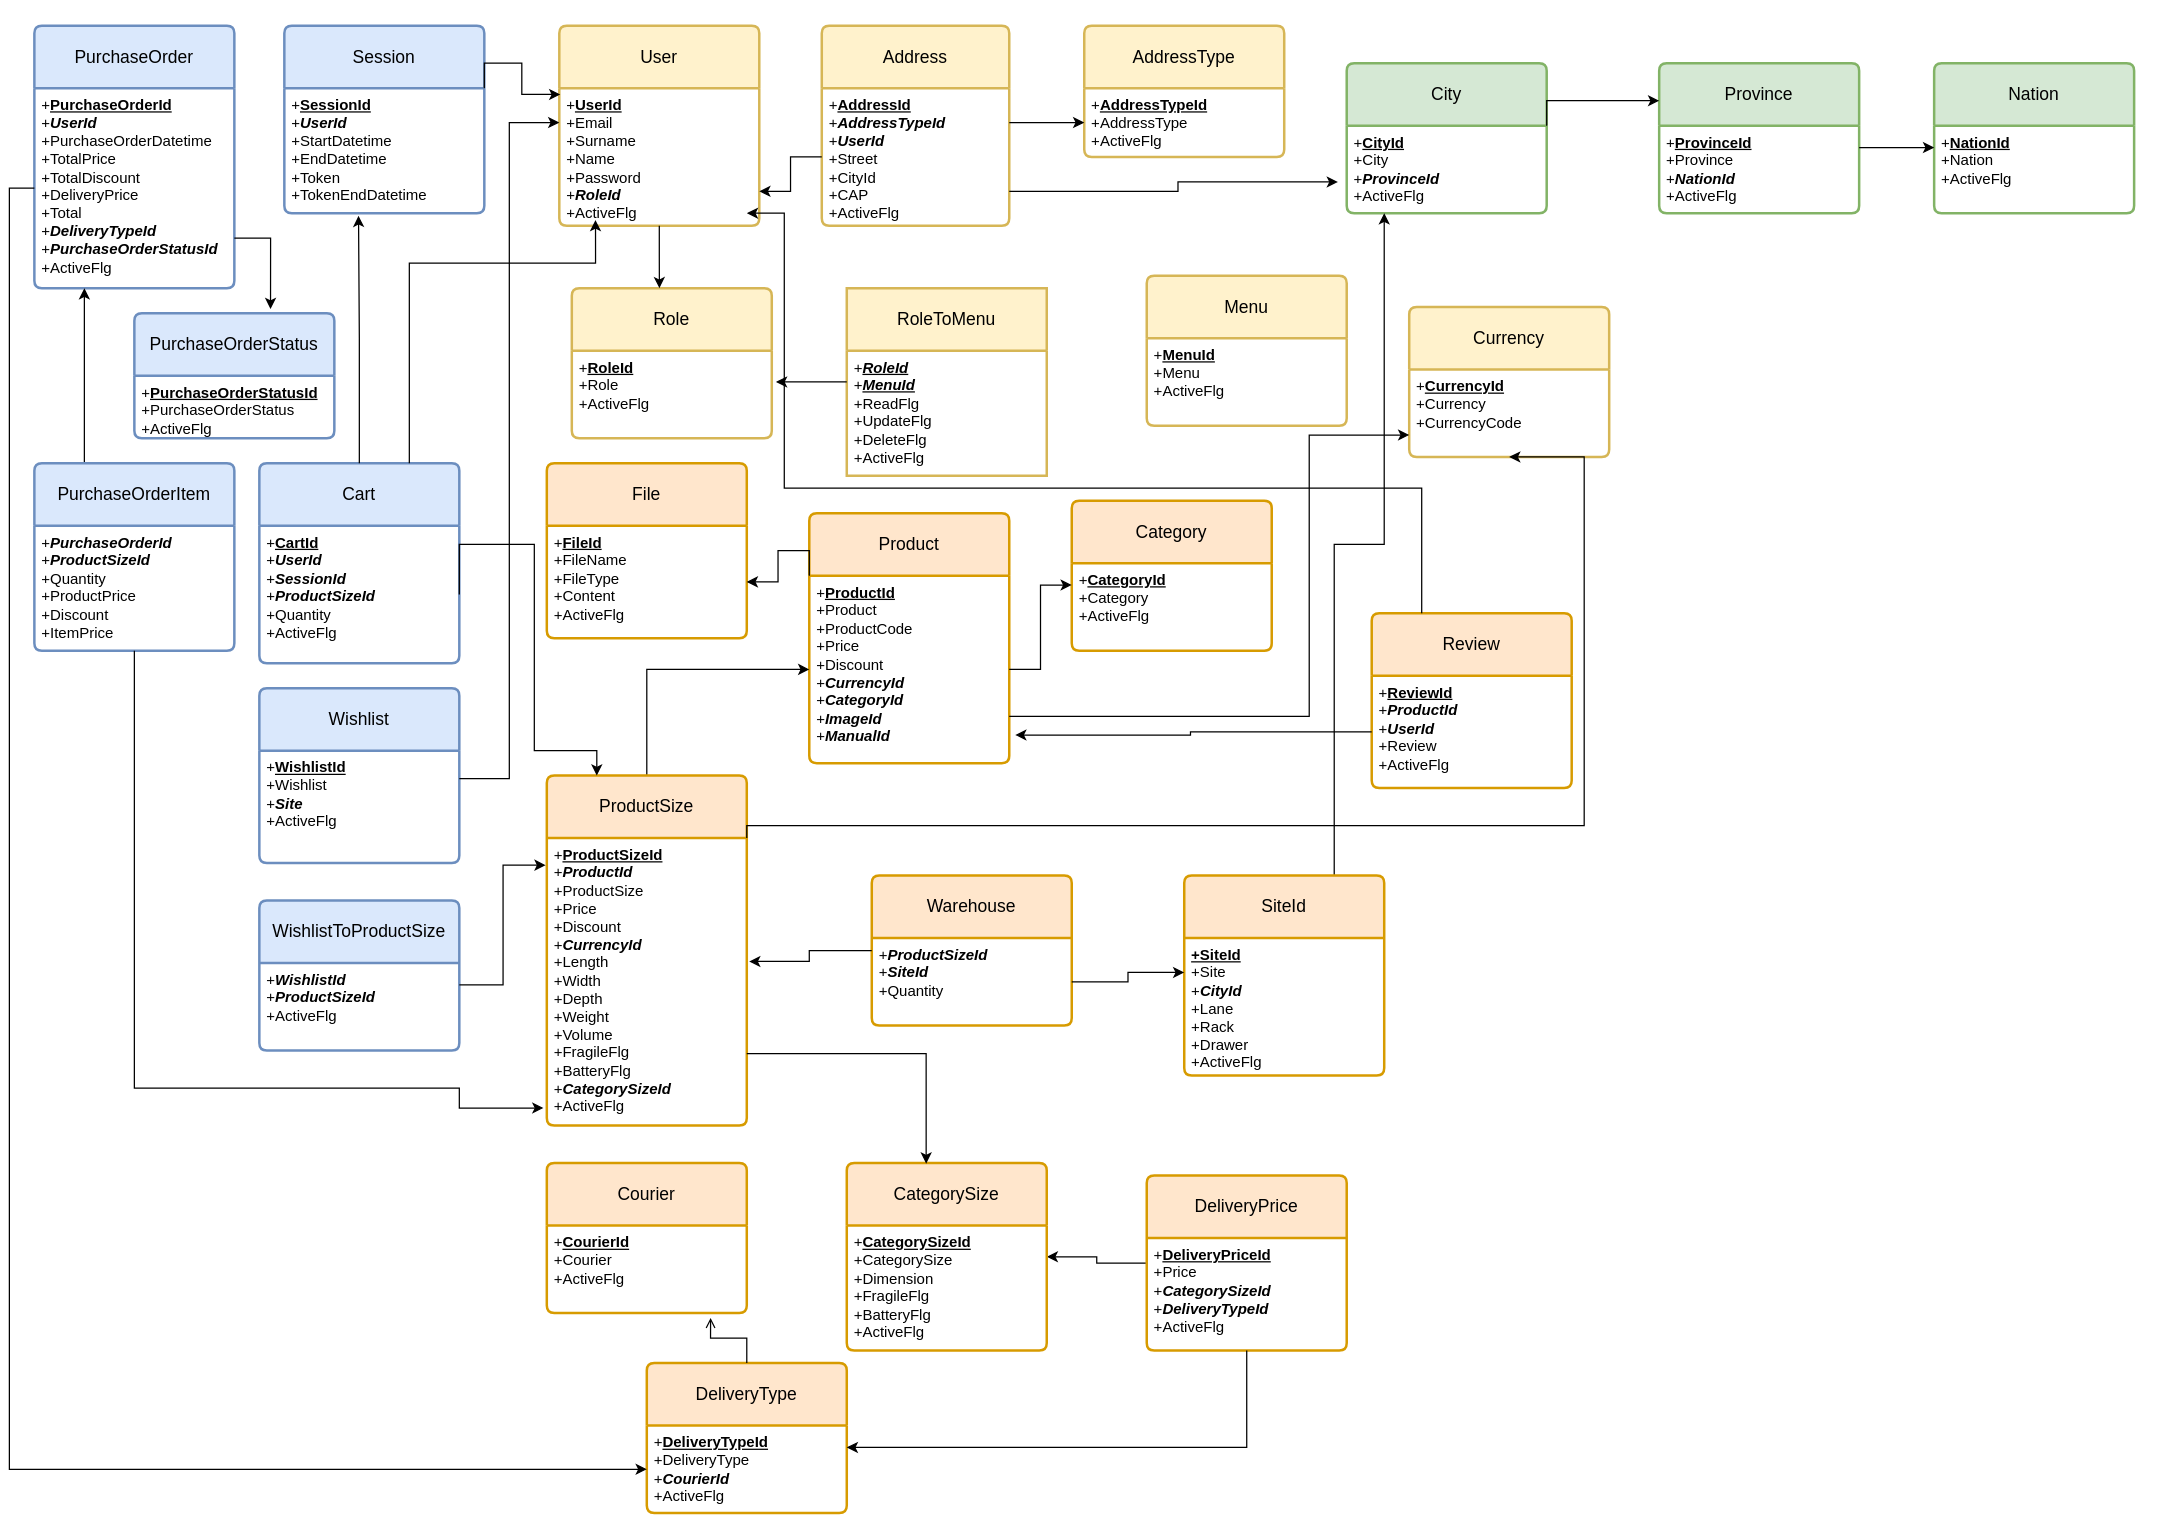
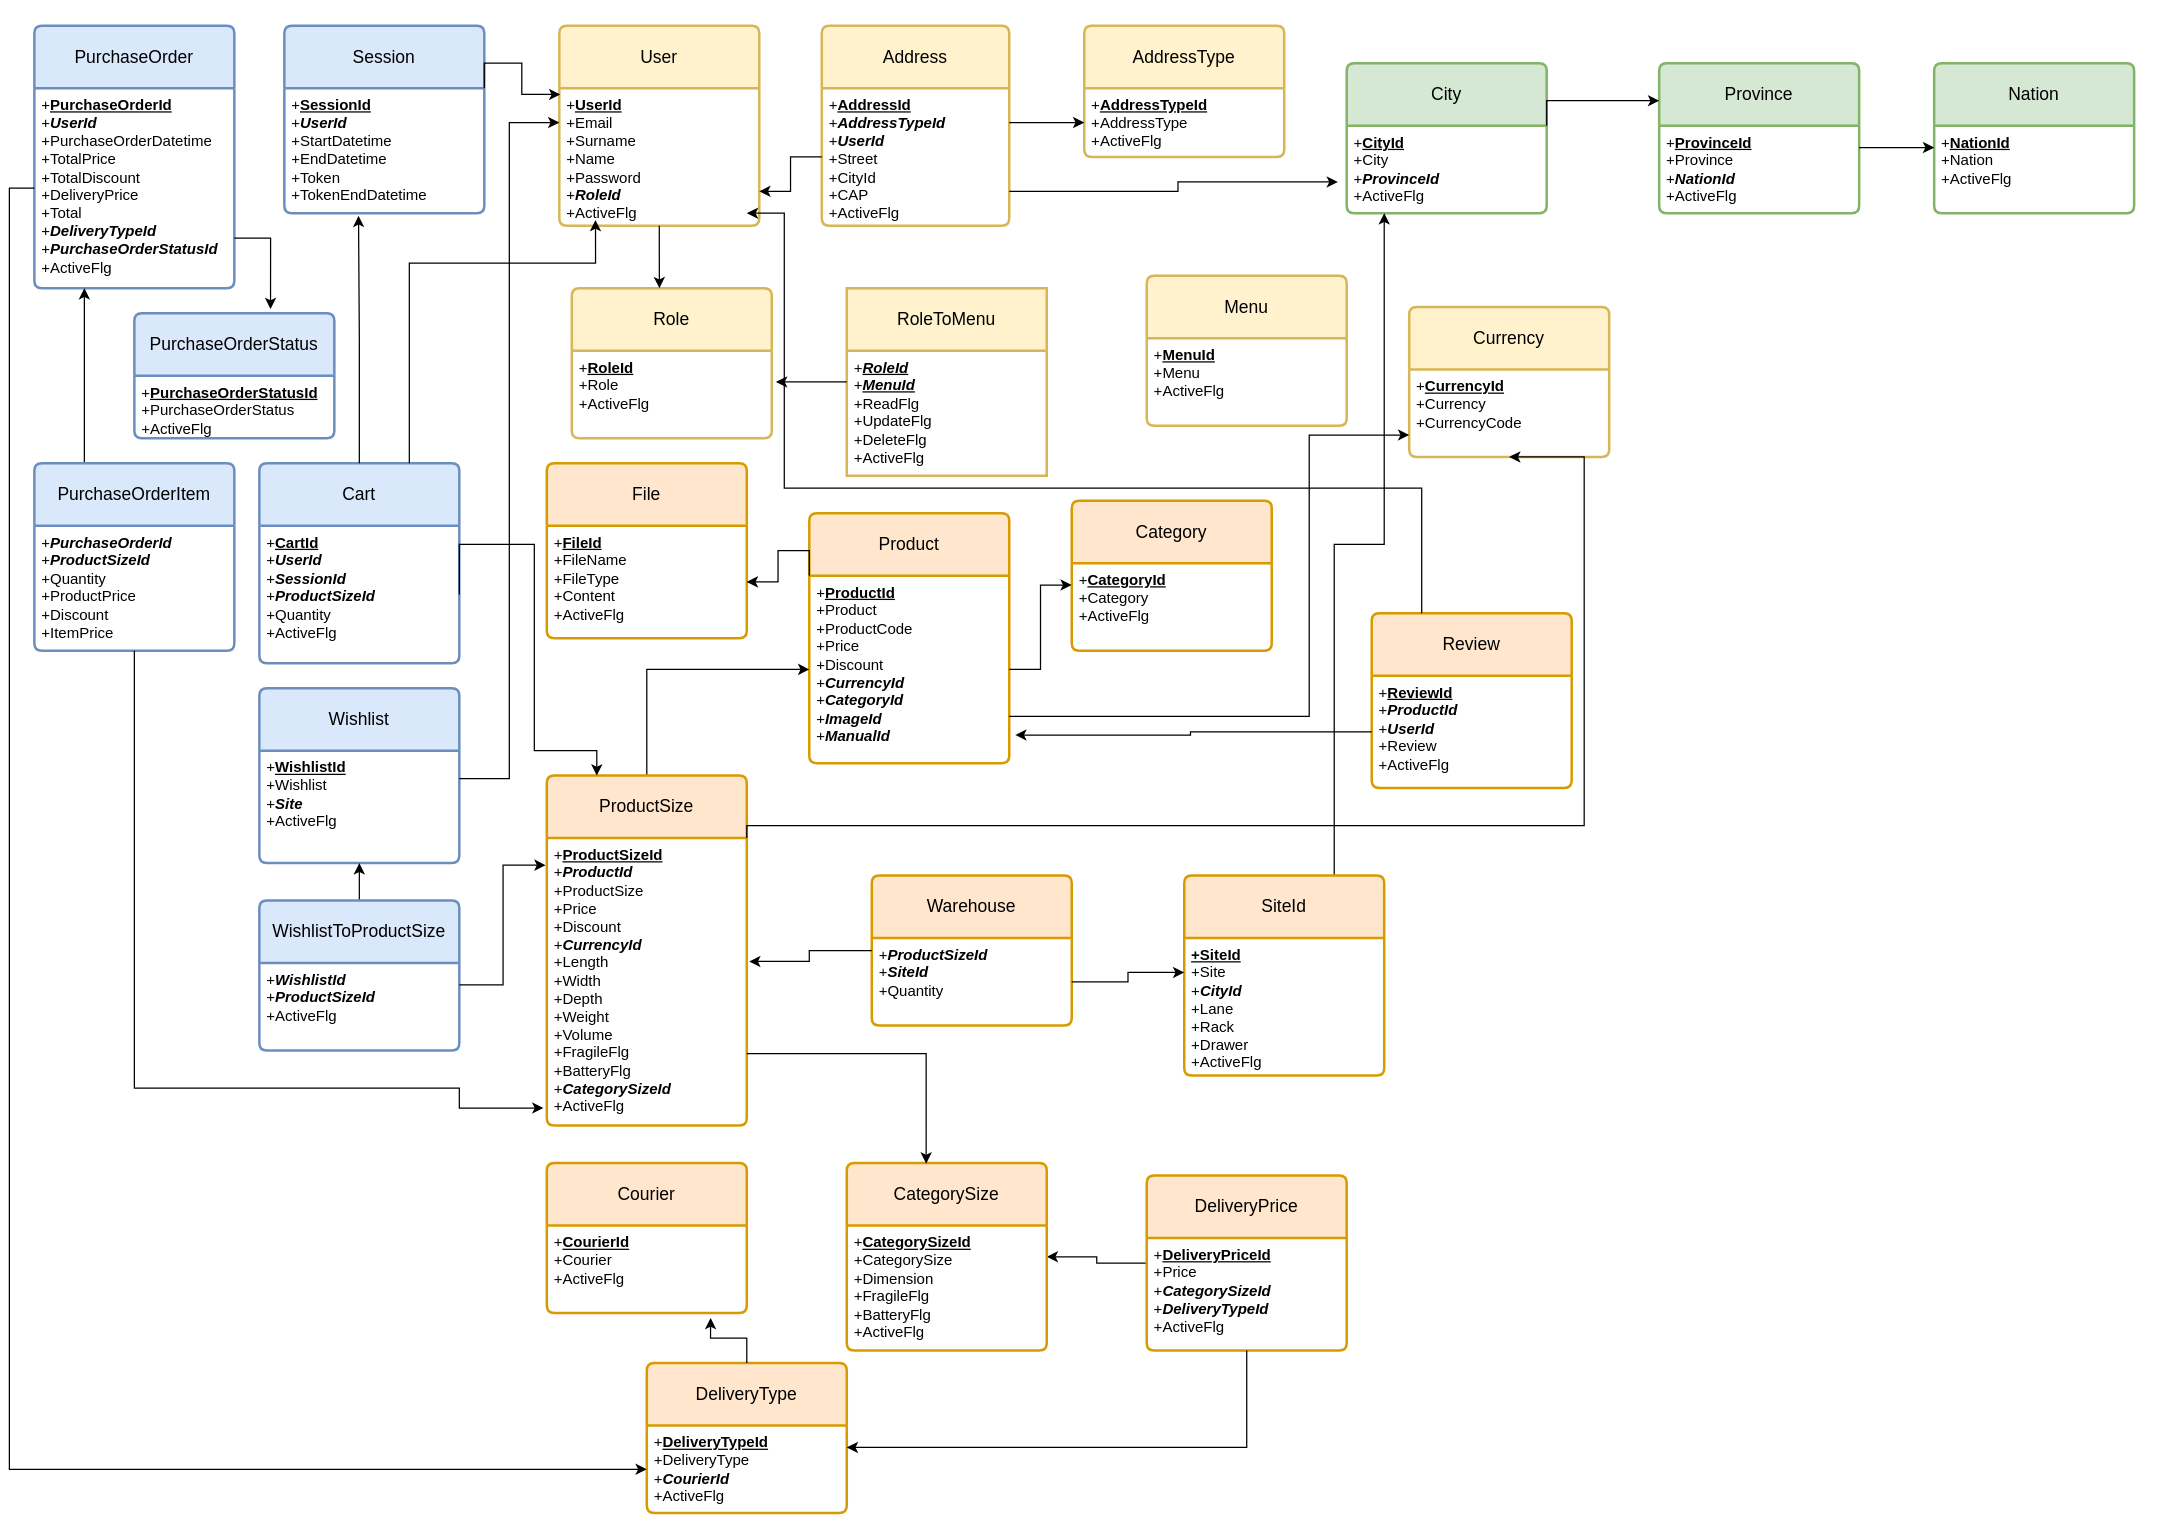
edge "WishlistToProductSize" -> "+WishlistId +Wishlist +Site +ActiveFlg": added
edge "DeliveryType" -> "+CourierId +Courier +ActiveFlg": arrowhead open -> classic
